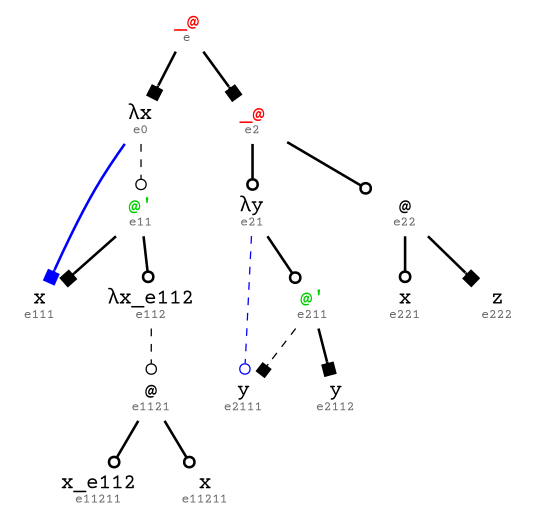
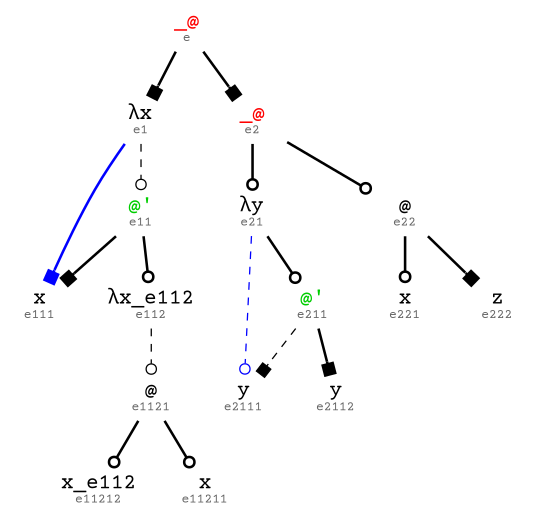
node "λx": text "e0" -> "e1"
node "x_e112": text "e11211" -> "e11212"
